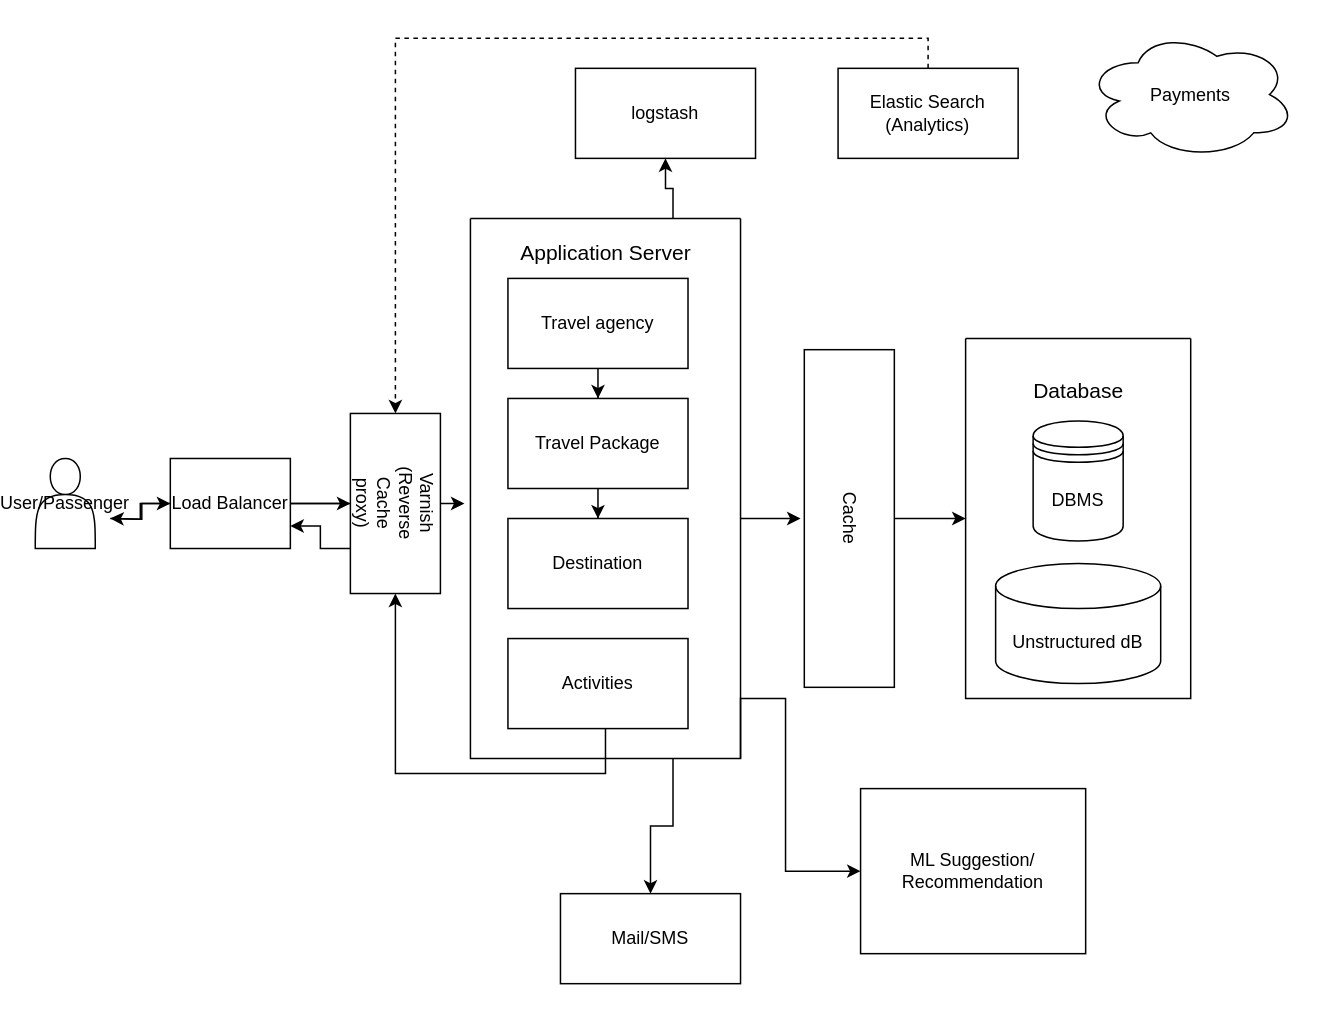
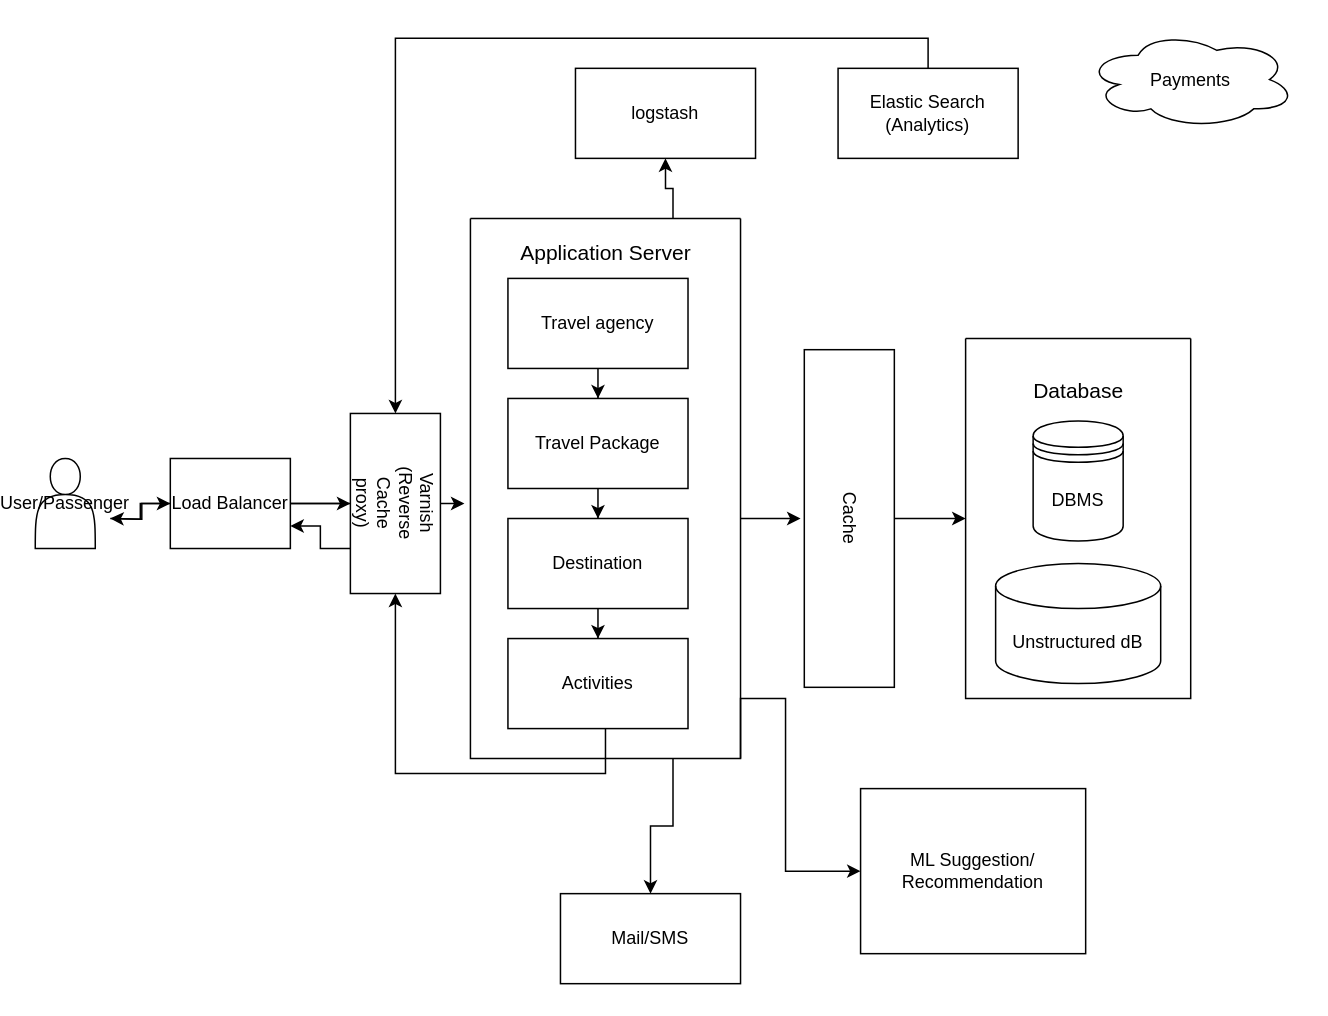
edge "Elastic Search (Analytics)" -> "Varnish (Reverse Cache proxy)": style dashed -> solid
node "Payments": size 210x128 -> 210x98
edge "Destination" -> "Activities": added
